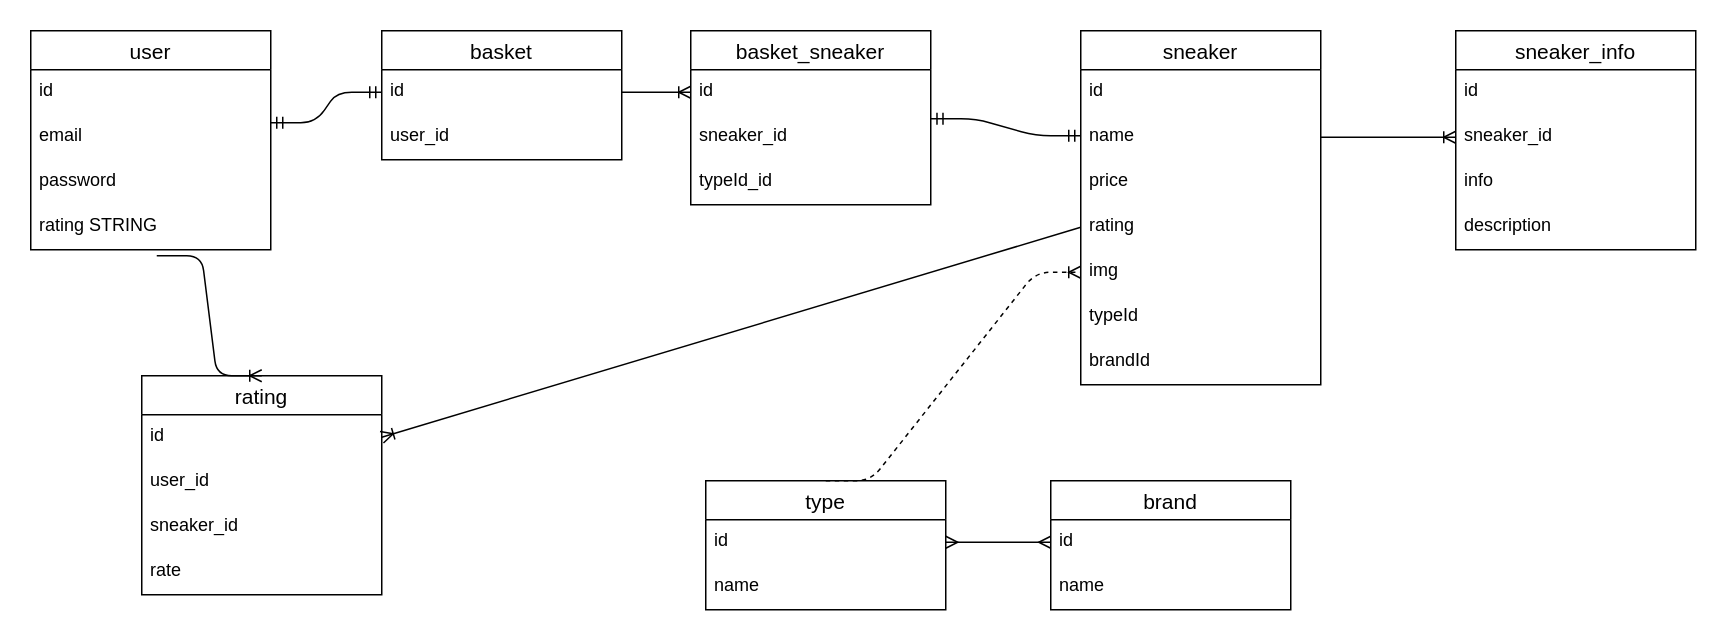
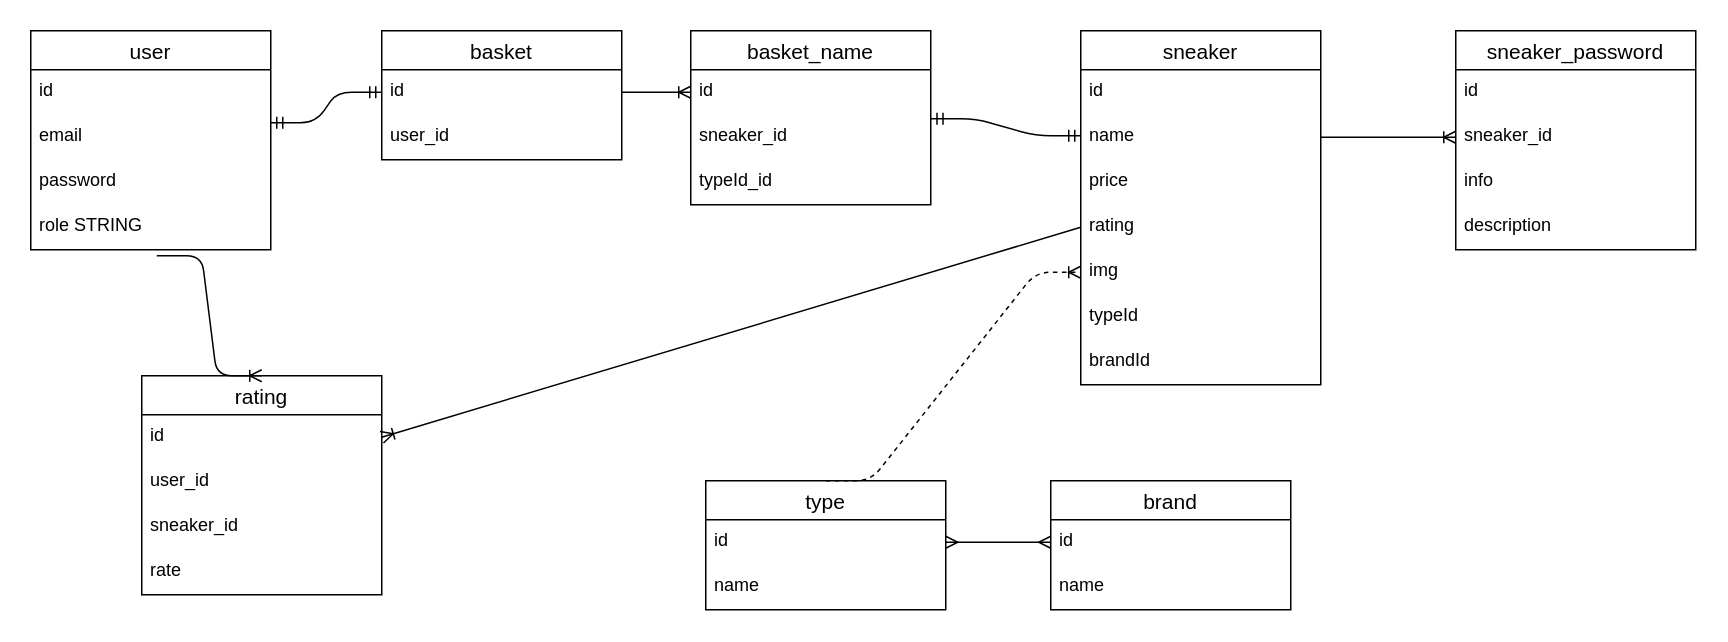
node "basket_sneaker": label "basket_sneaker" -> "basket_name"
node "sneaker_info": label "sneaker_info" -> "sneaker_password"
node "rating STRING": label "rating STRING" -> "role STRING"
